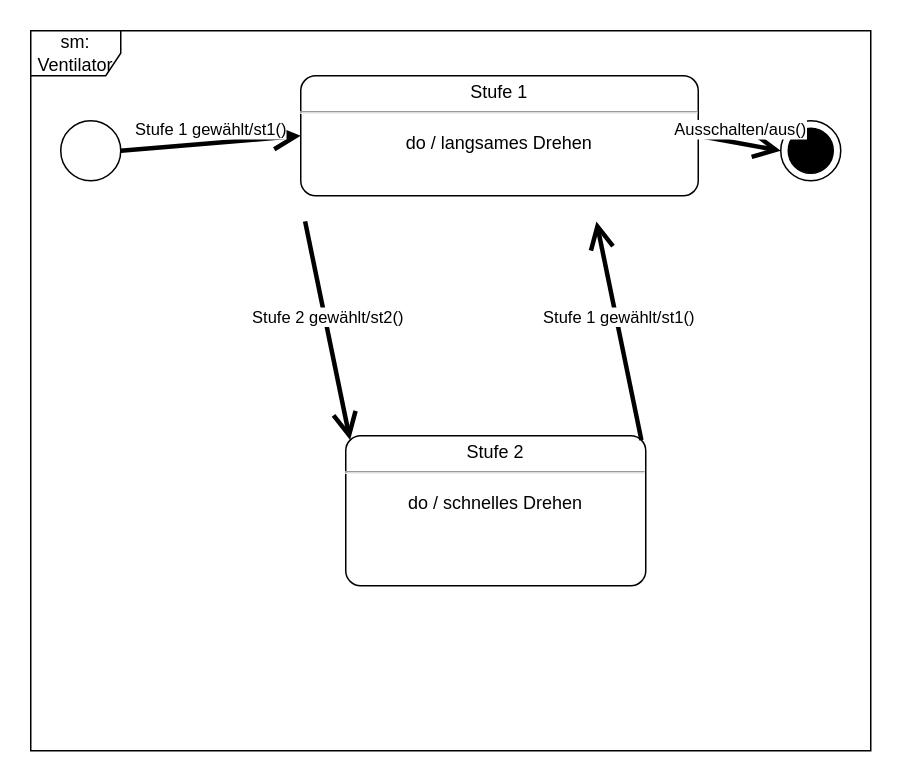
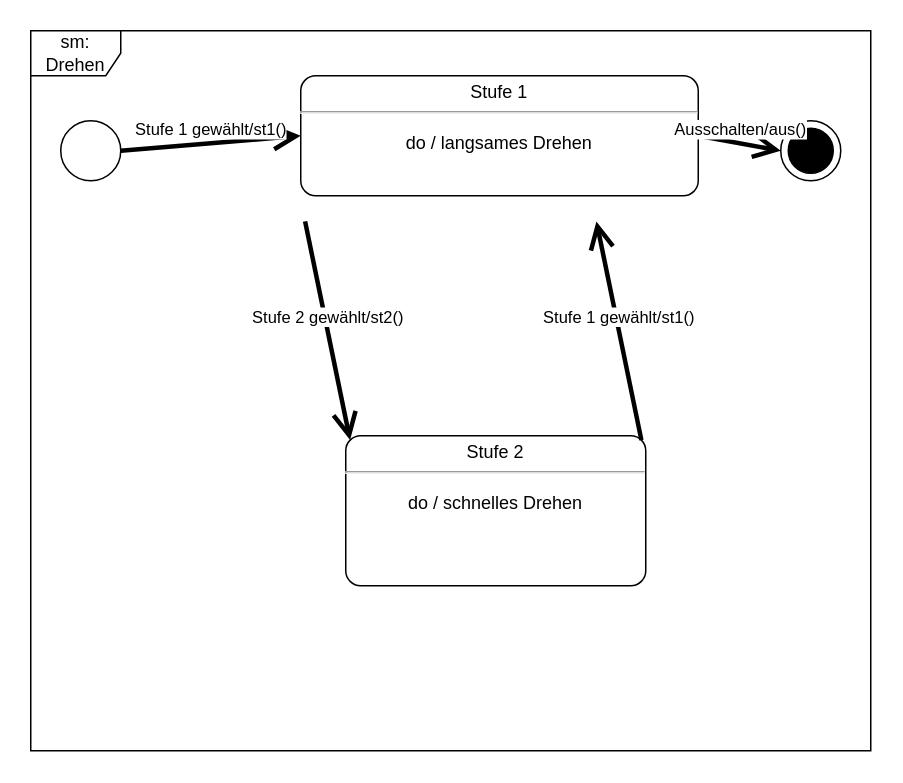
node "sm: Ventilator": label "sm: Ventilator" -> "sm: Drehen"
